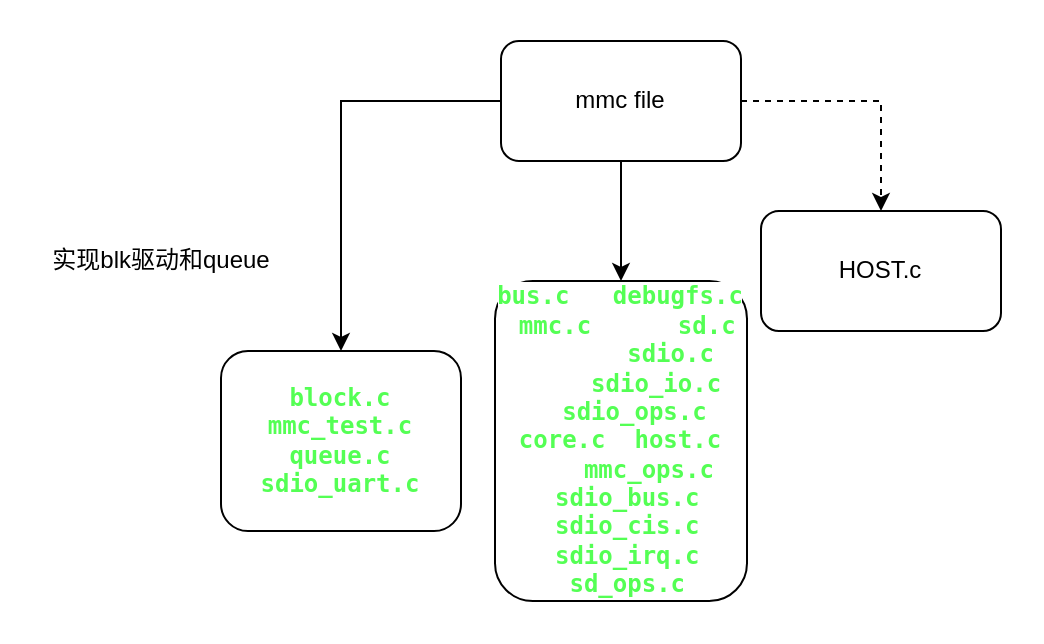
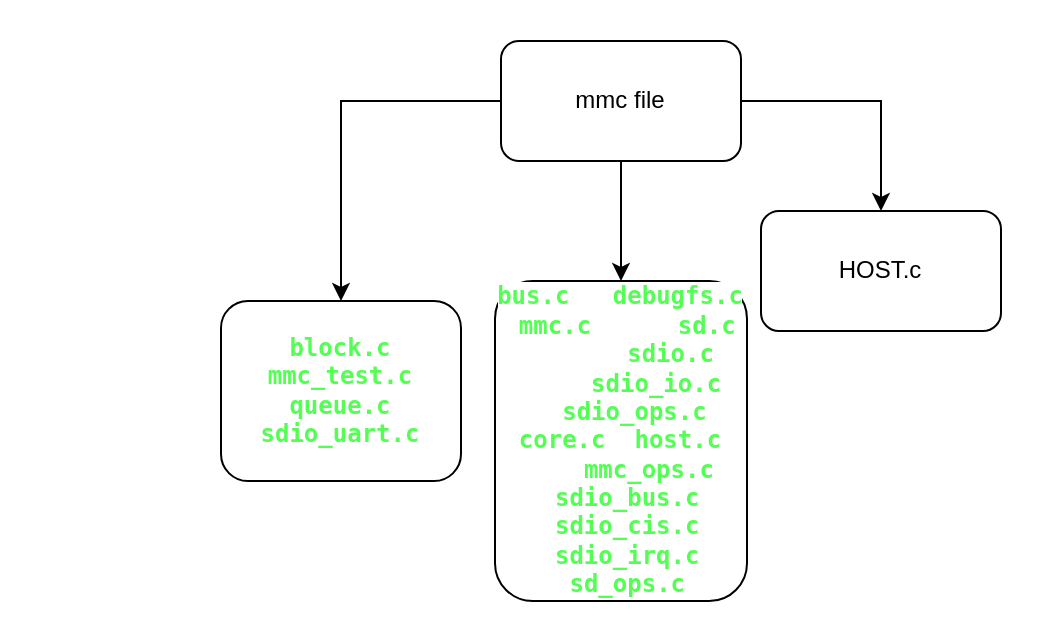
edge "mmc file" -> "HOST.c": style dashed -> solid
node "实现blk驱动和queue": removed
node "block.c mmc_test.c queue.c sdio_uart.c": moved (341, 441) -> (341, 391)
